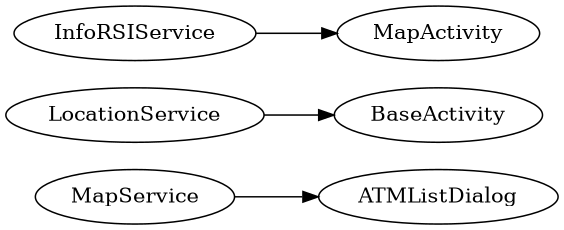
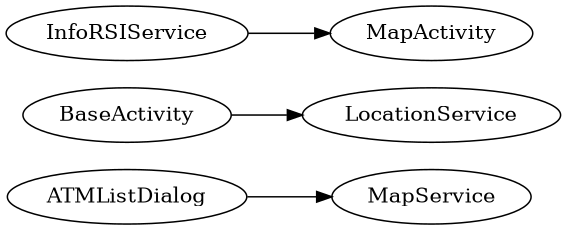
edge "LocationService" -> "BaseActivity": reversed
edge "MapService" -> "ATMListDialog": reversed
